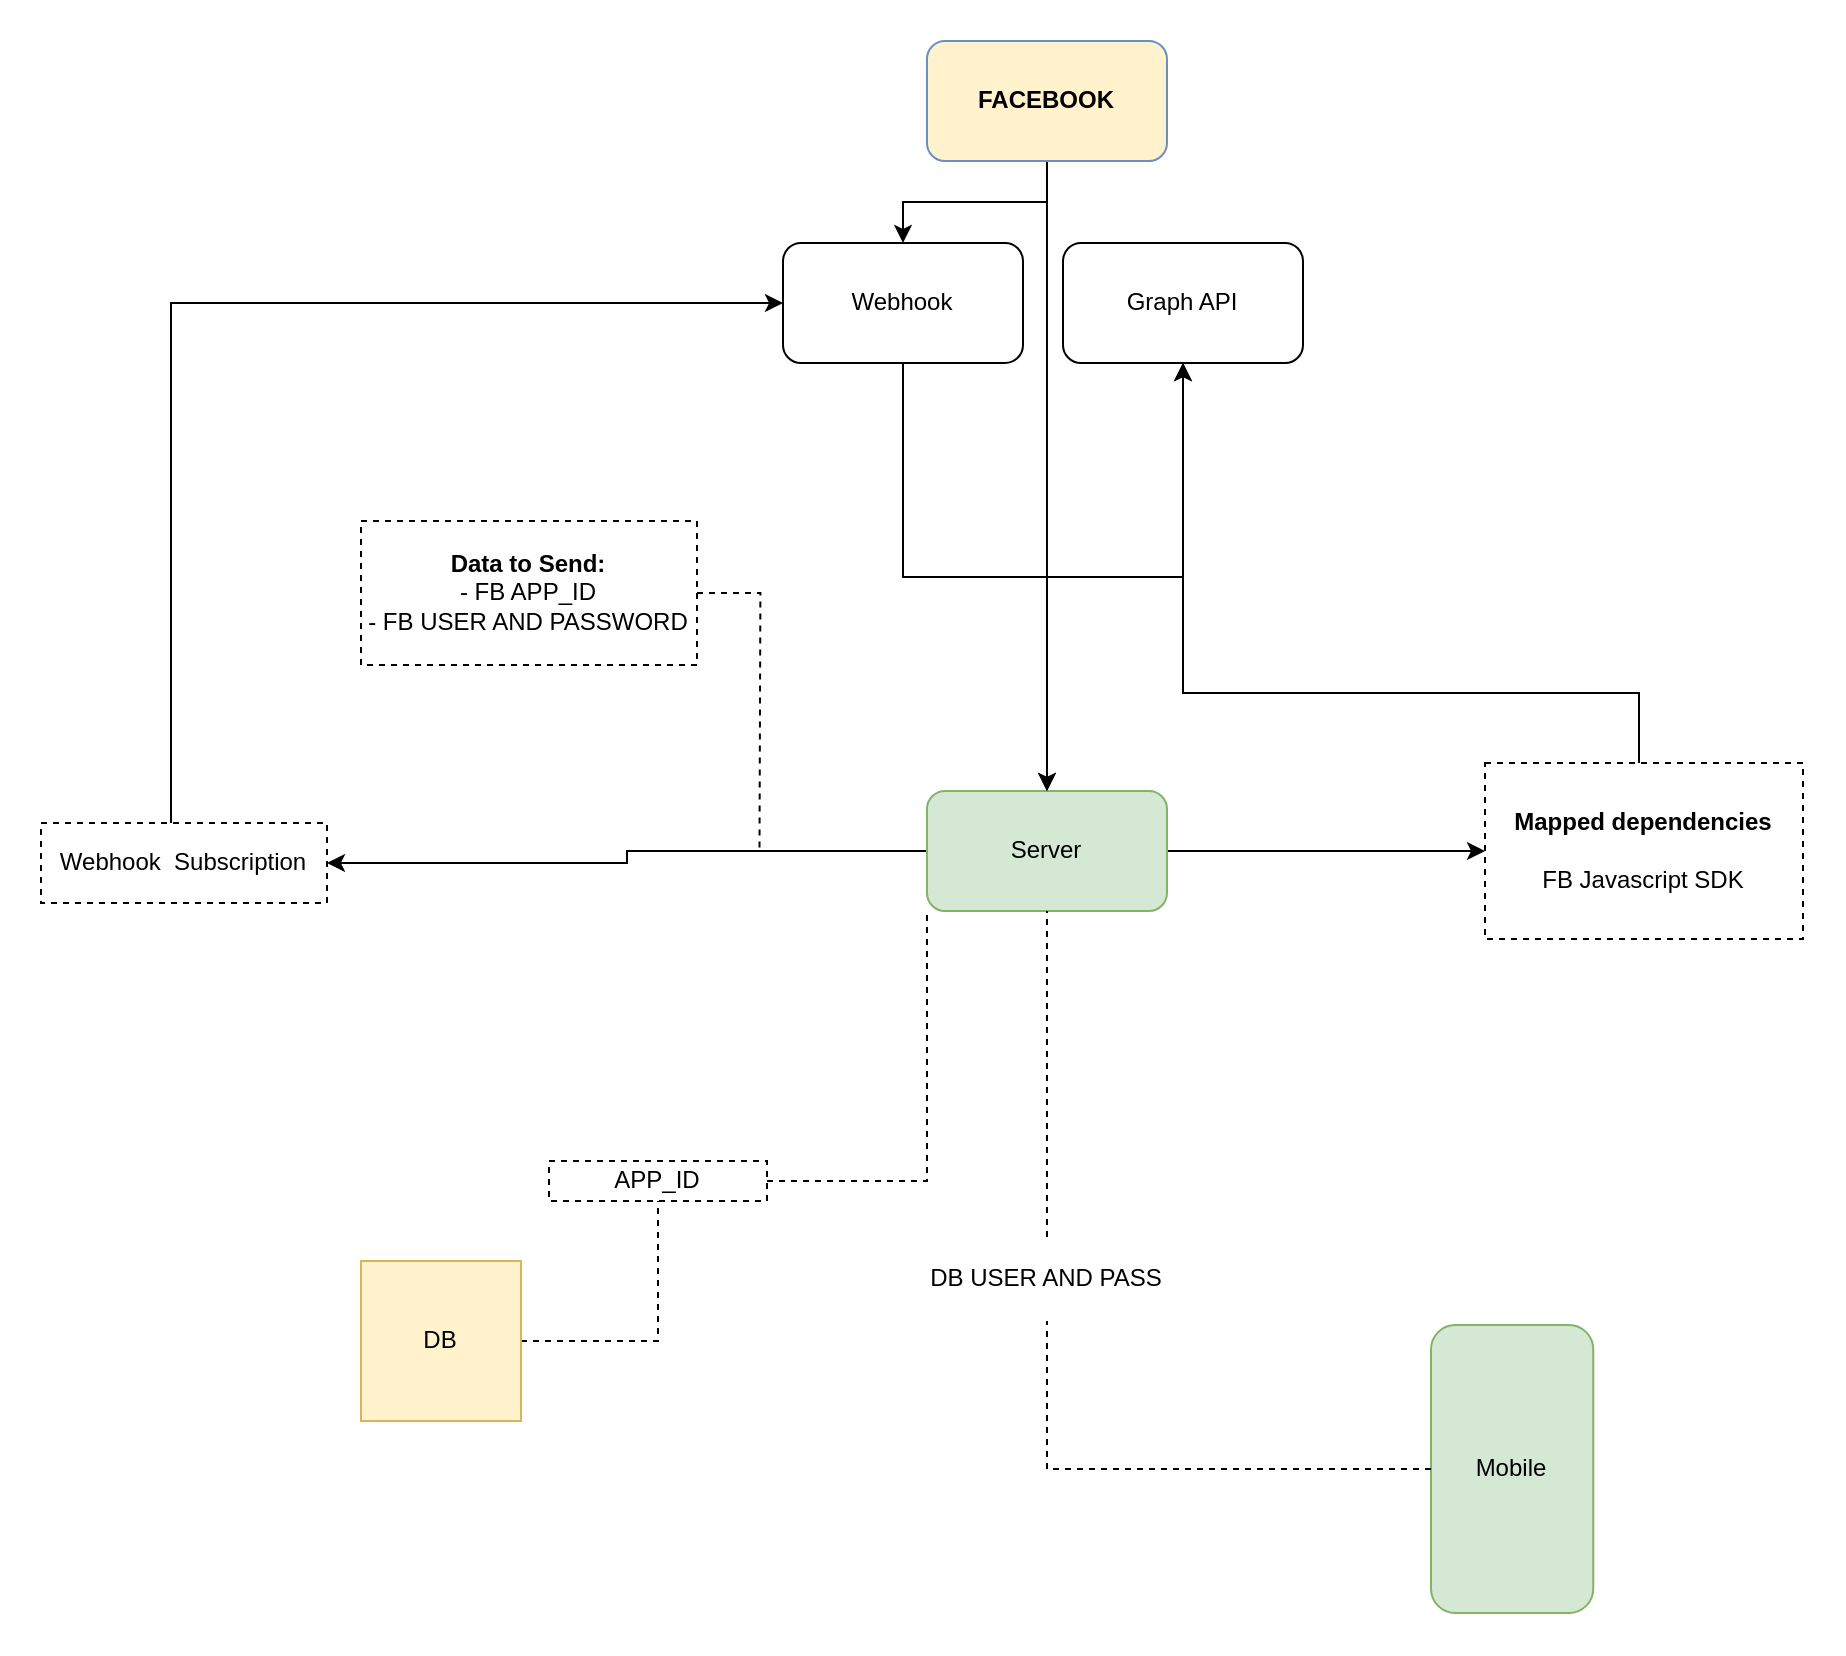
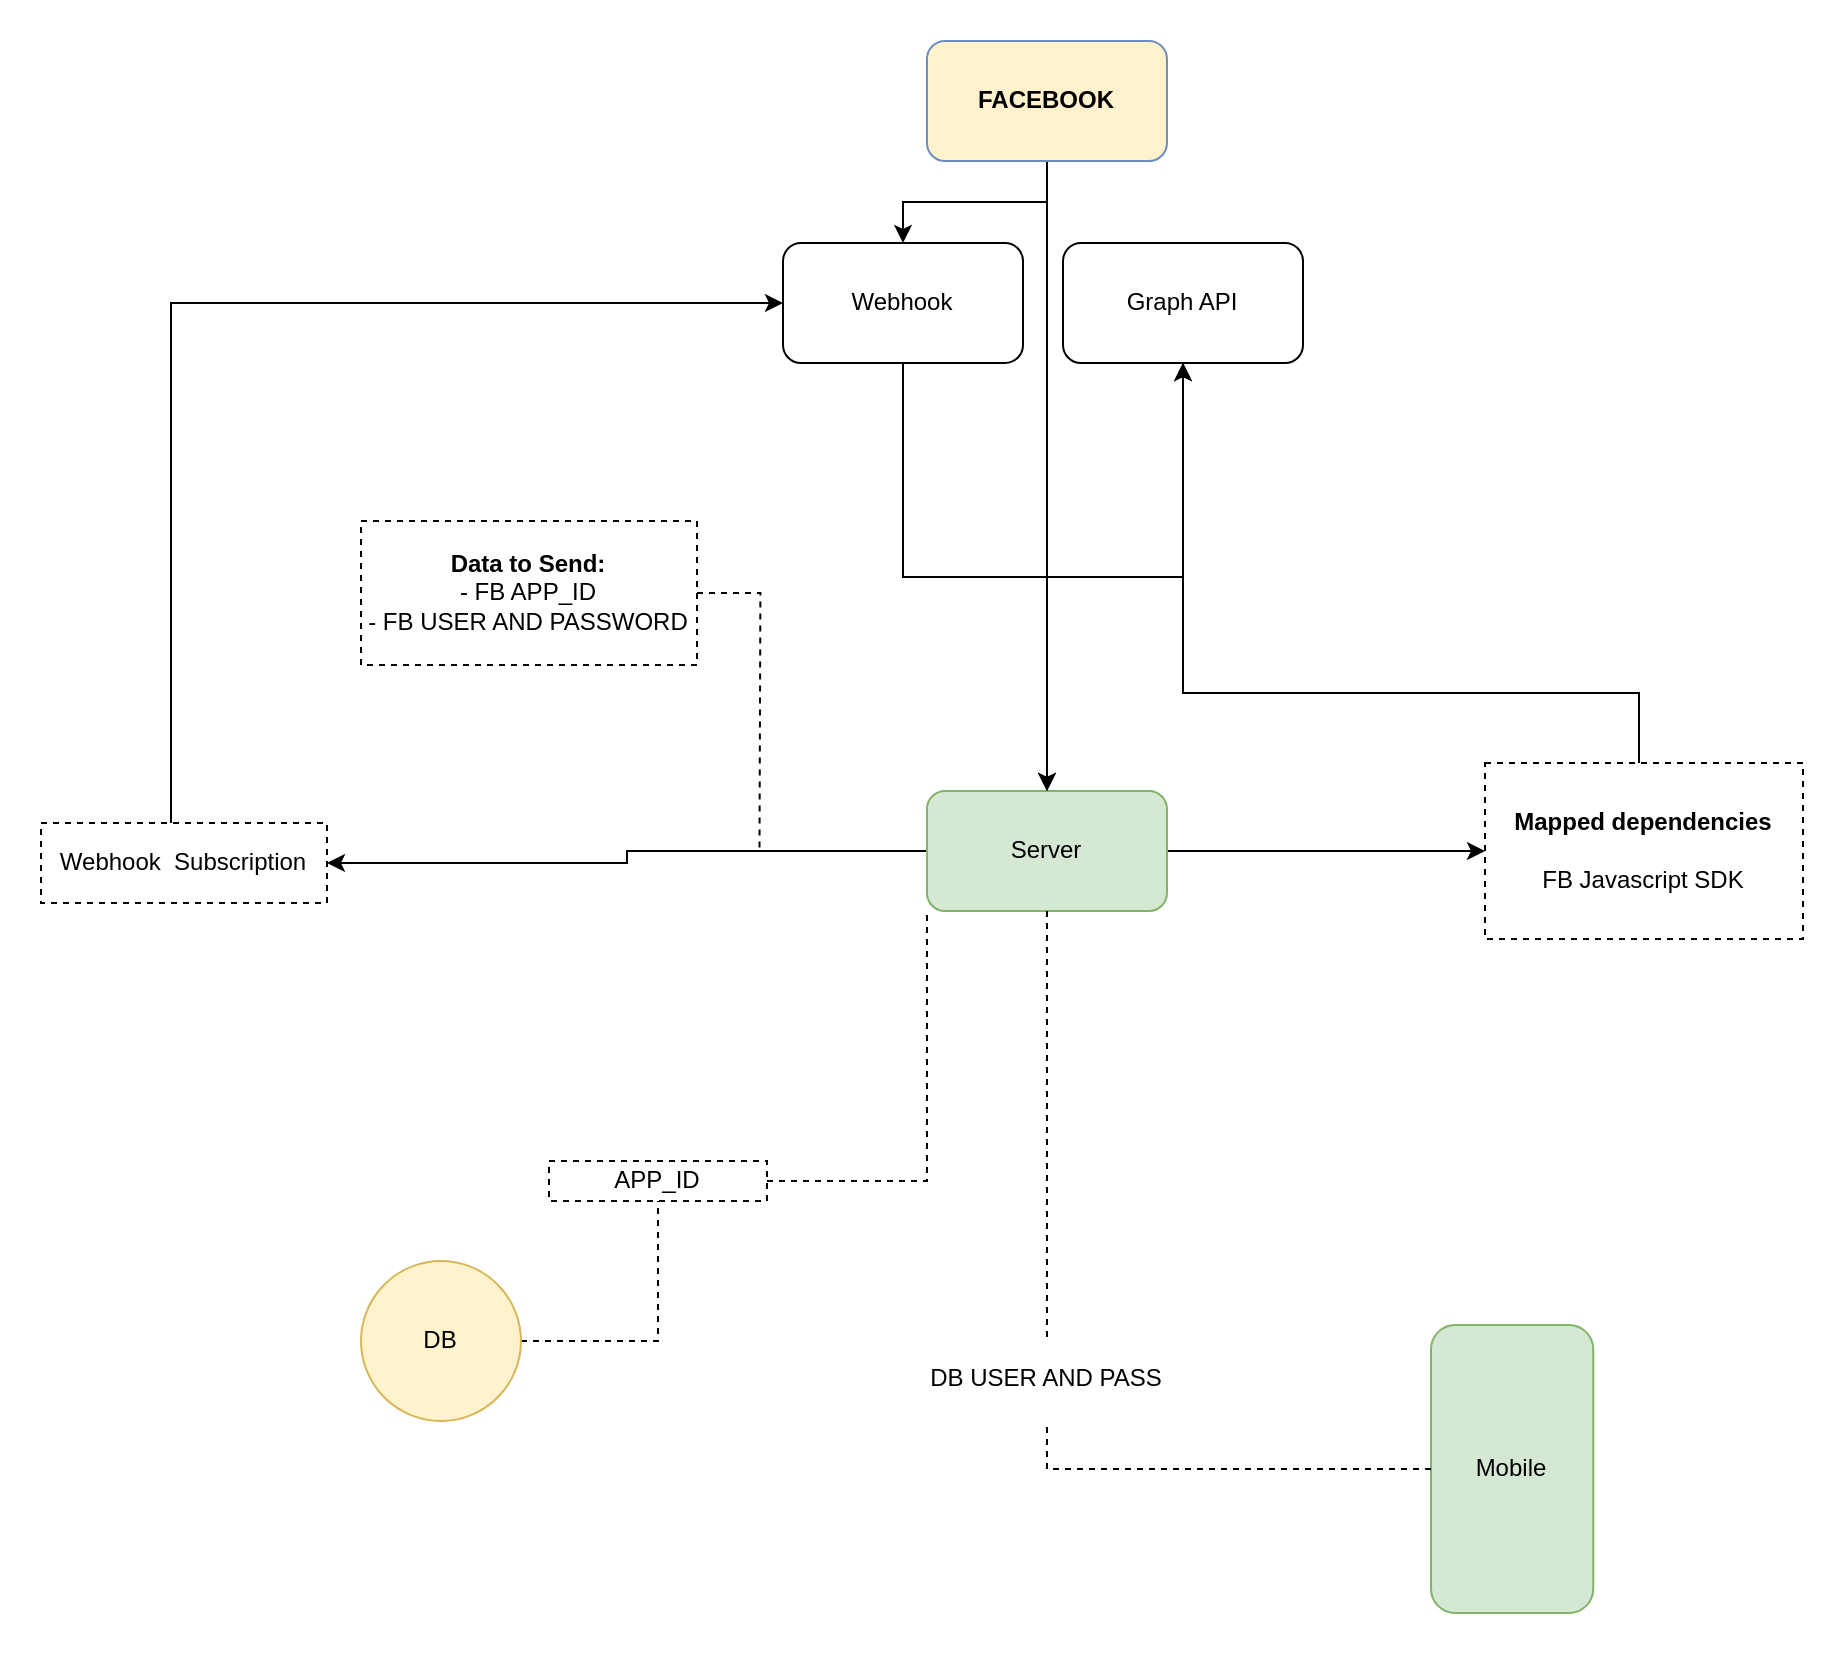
node "DB USER AND PASS": moved (1047, 1279) -> (1047, 1379)
node "DB": shape rectangle -> ellipse
